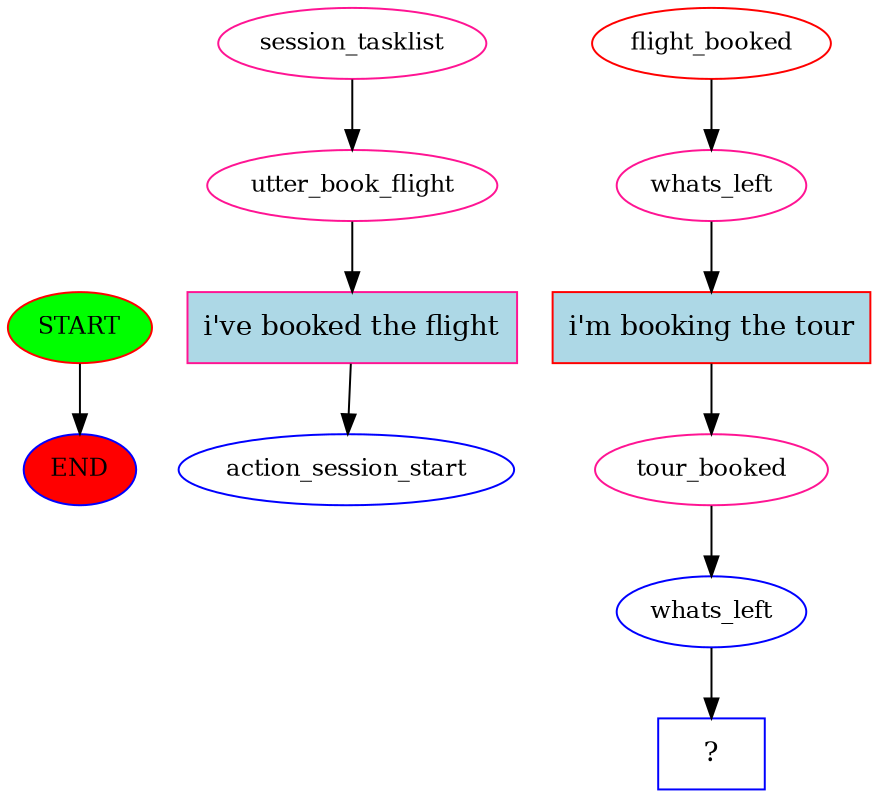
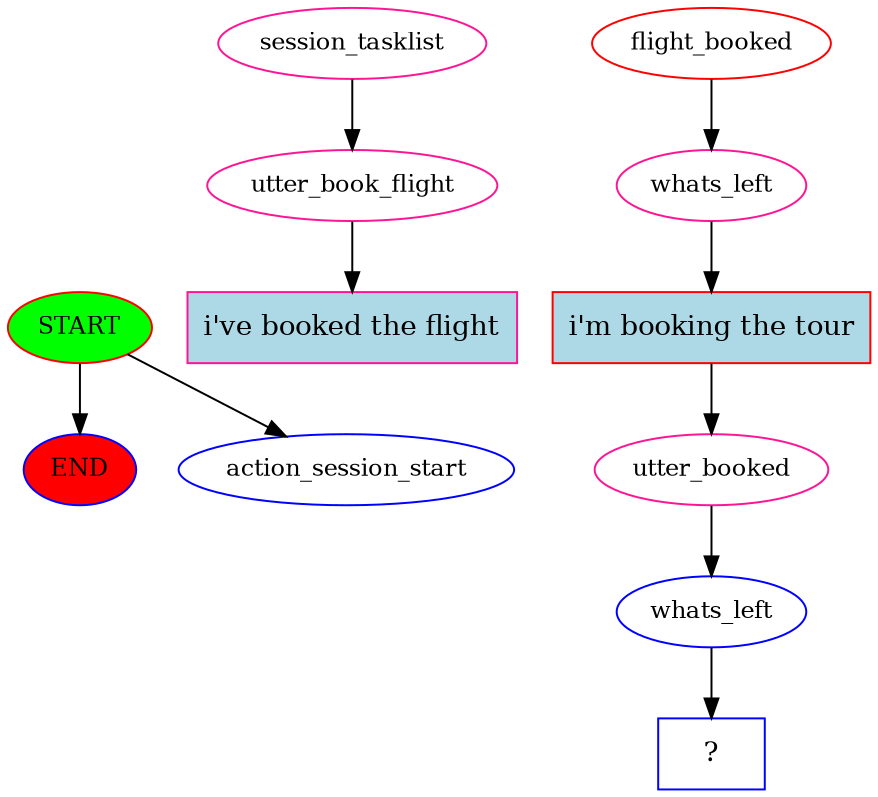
edge "i've booked the flight" -> "action_session_start": now "START" -> "action_session_start"
node "tour_booked": label "tour_booked" -> "utter_booked"
